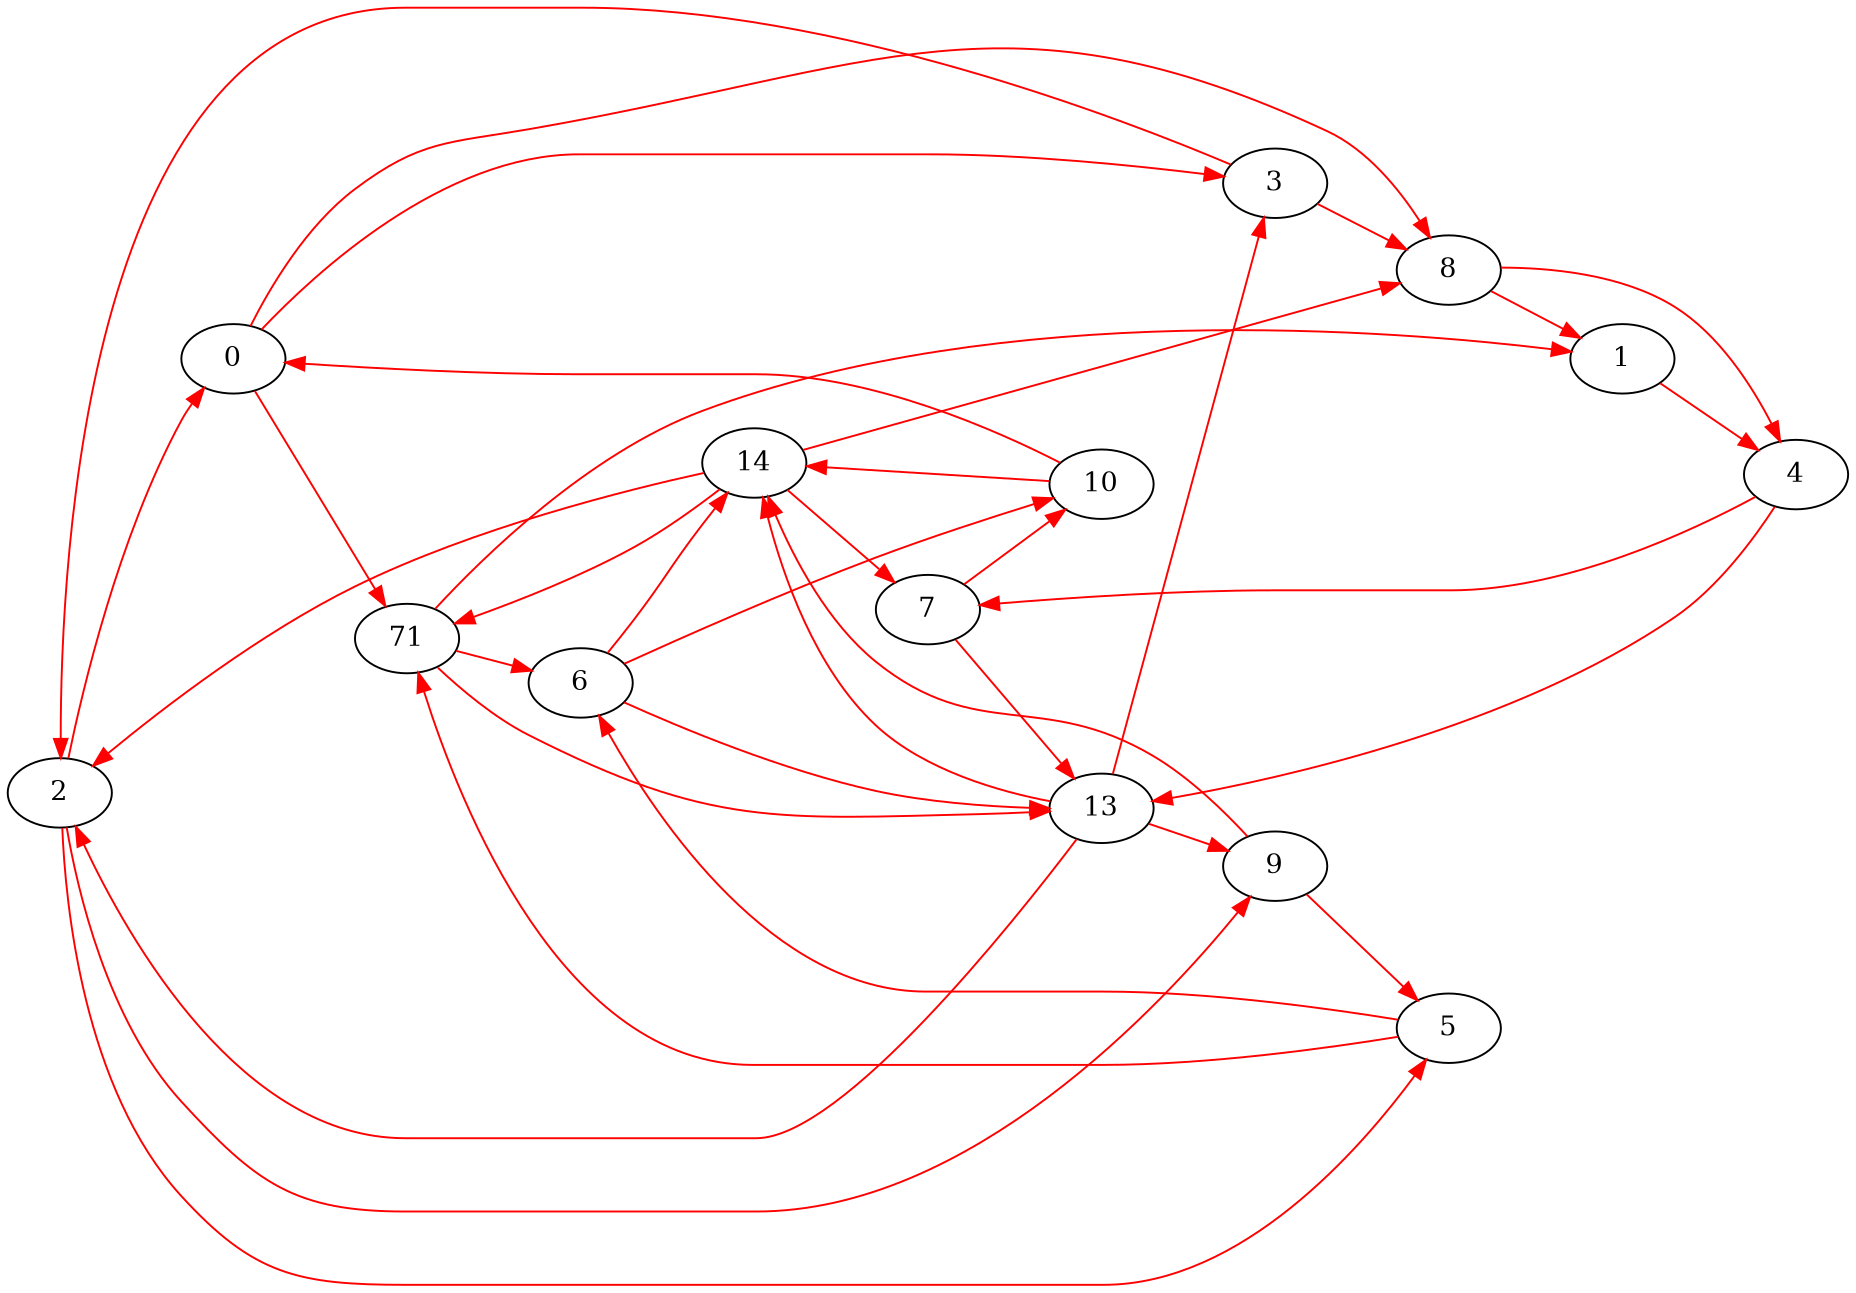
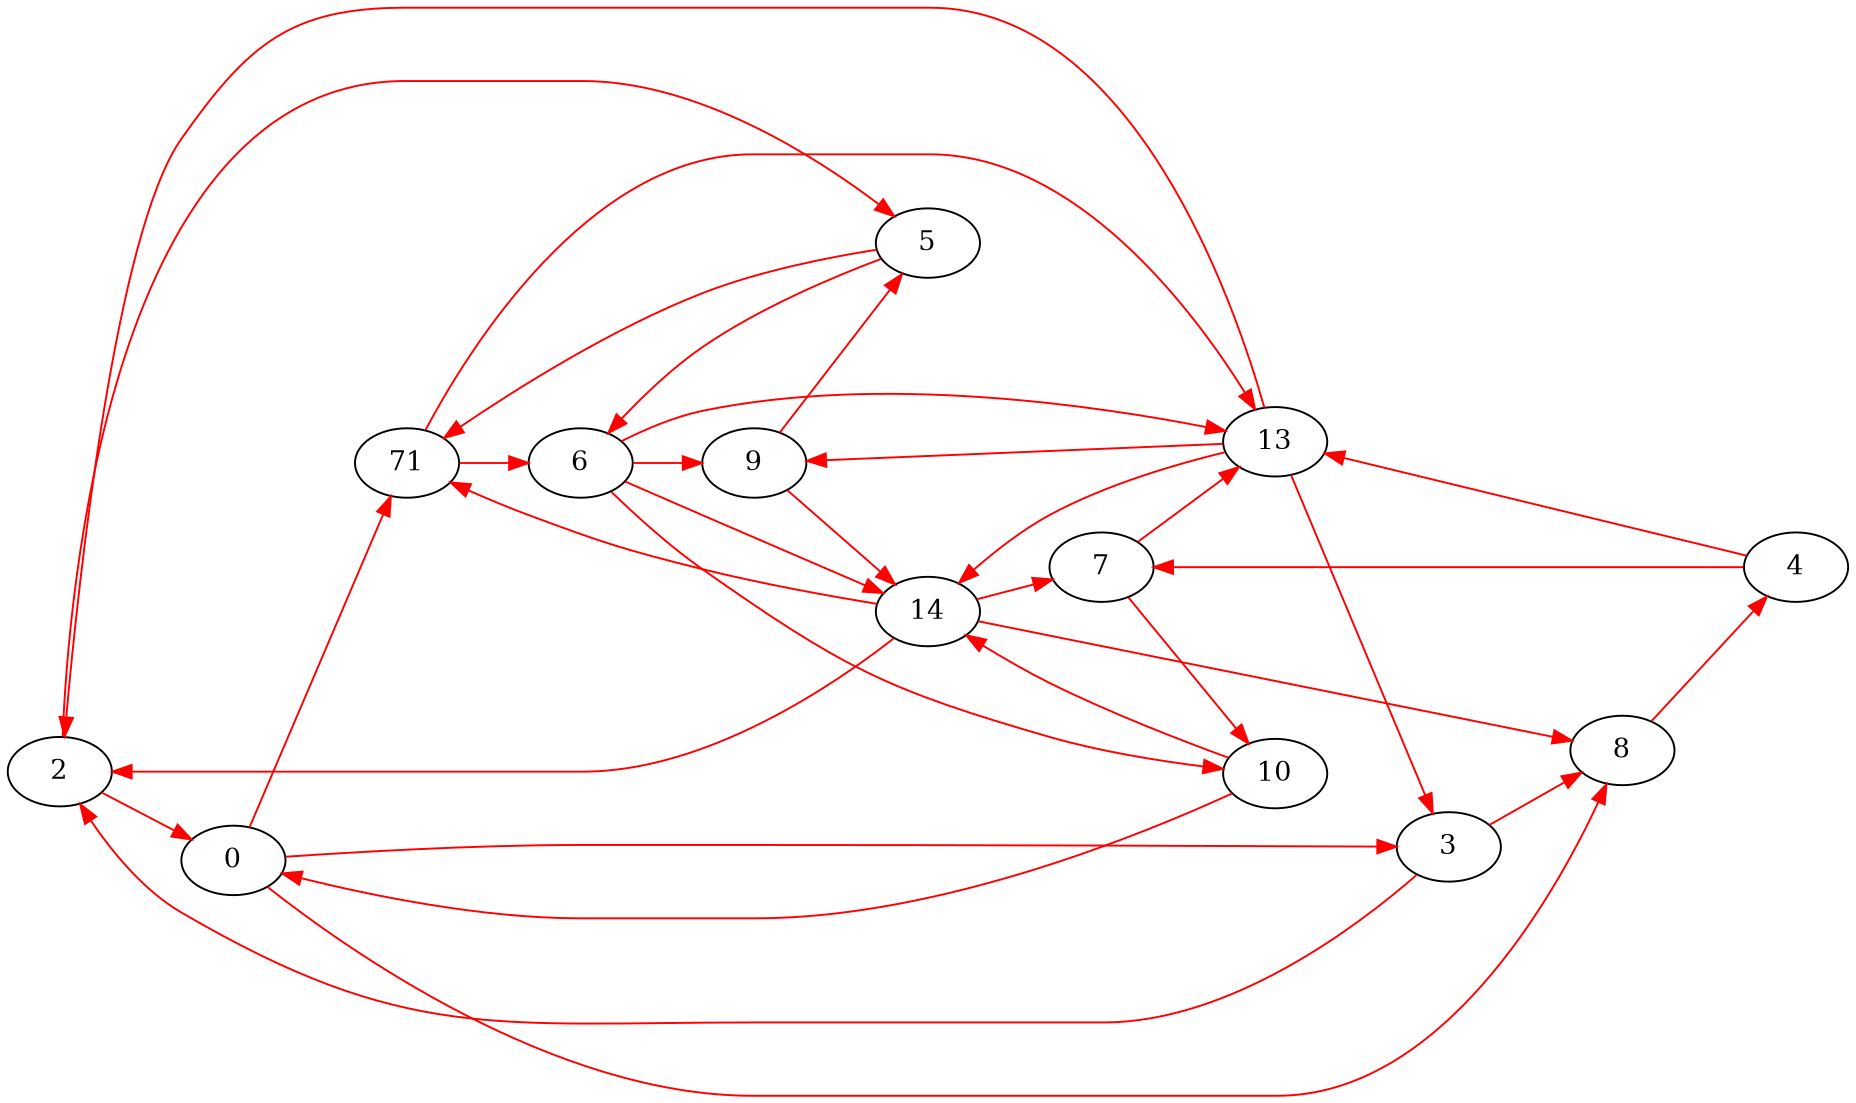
node "1": removed
edge "2" -> "9": now "6" -> "9"
